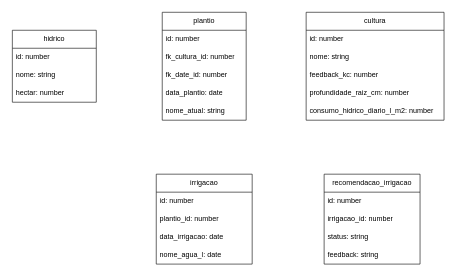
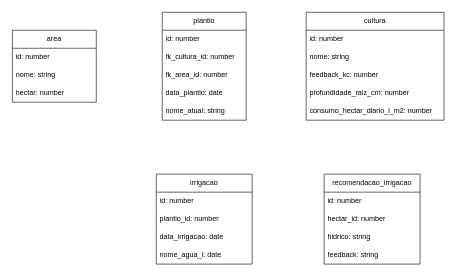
node "hidrico": label "hidrico" -> "area"
node "fk_date_id: number": label "fk_date_id: number" -> "fk_area_id: number"
node "consumo_hidrico_diario_l_m2: number": label "consumo_hidrico_diario_l_m2: number" -> "consumo_hectar_diario_l_m2: number"
node "irrigacao_id: number": label "irrigacao_id: number" -> "hectar_id: number"
node "status: string": label "status: string" -> "hidrico: string"
